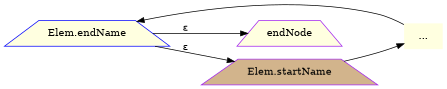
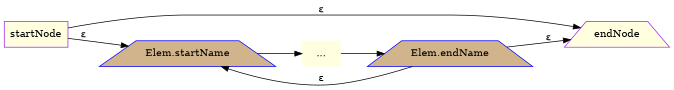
node "Elem.endName": fillcolor lightyellow -> tan
node "startNode": added
node "Elem.startName": color purple -> blue
